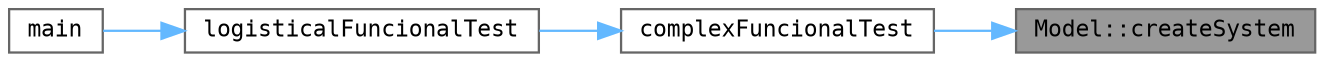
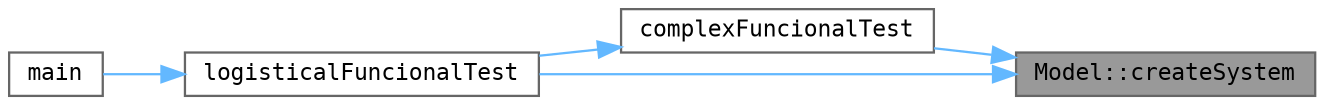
edge "logisticalFuncionalTest" -> "Model::createSystem": added
